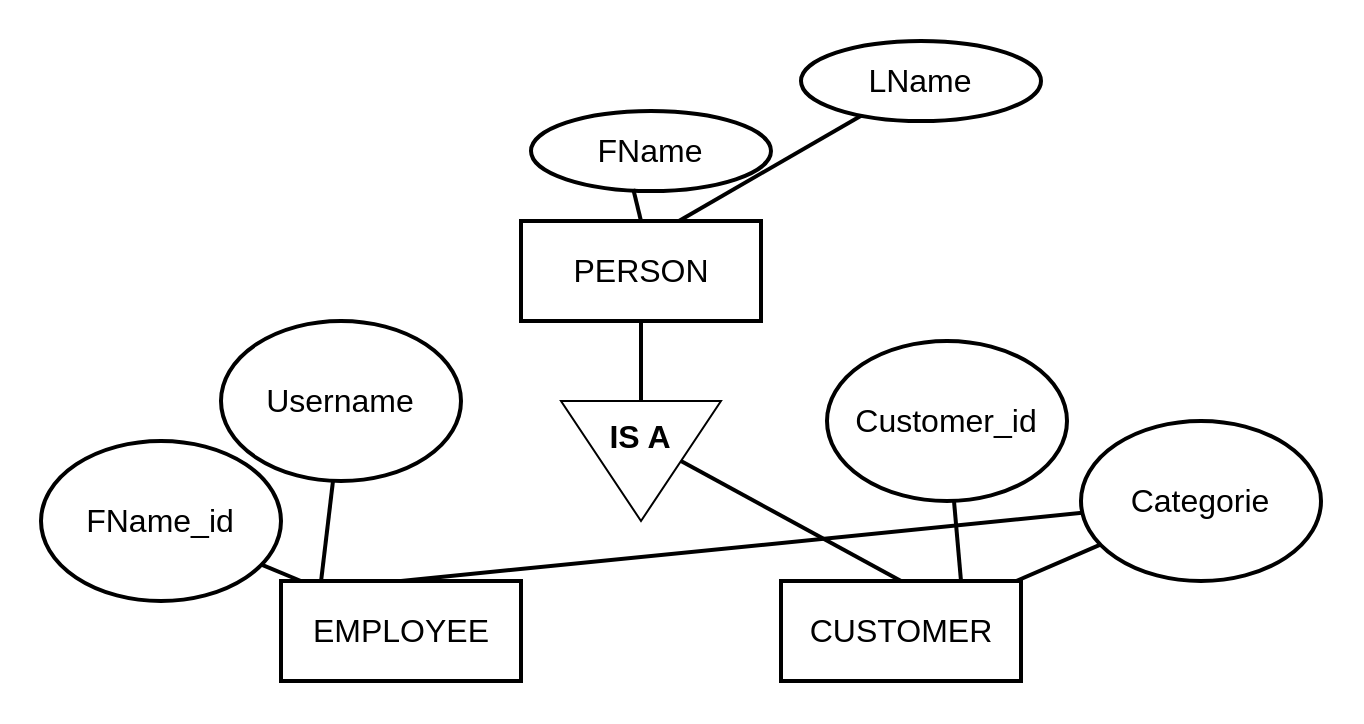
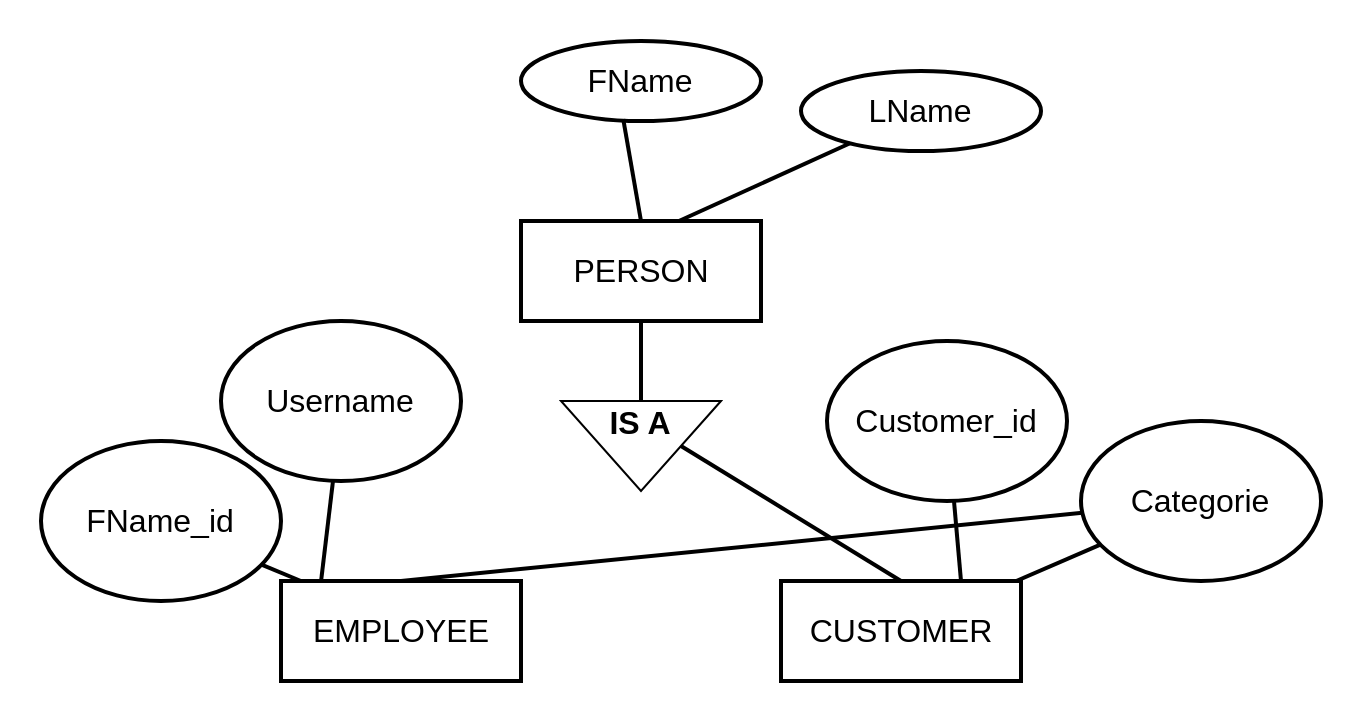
node "LName": moved (921, 81) -> (921, 111)
node "FName": moved (651, 151) -> (641, 81)
node "IS A": size 160x120 -> 160x90
